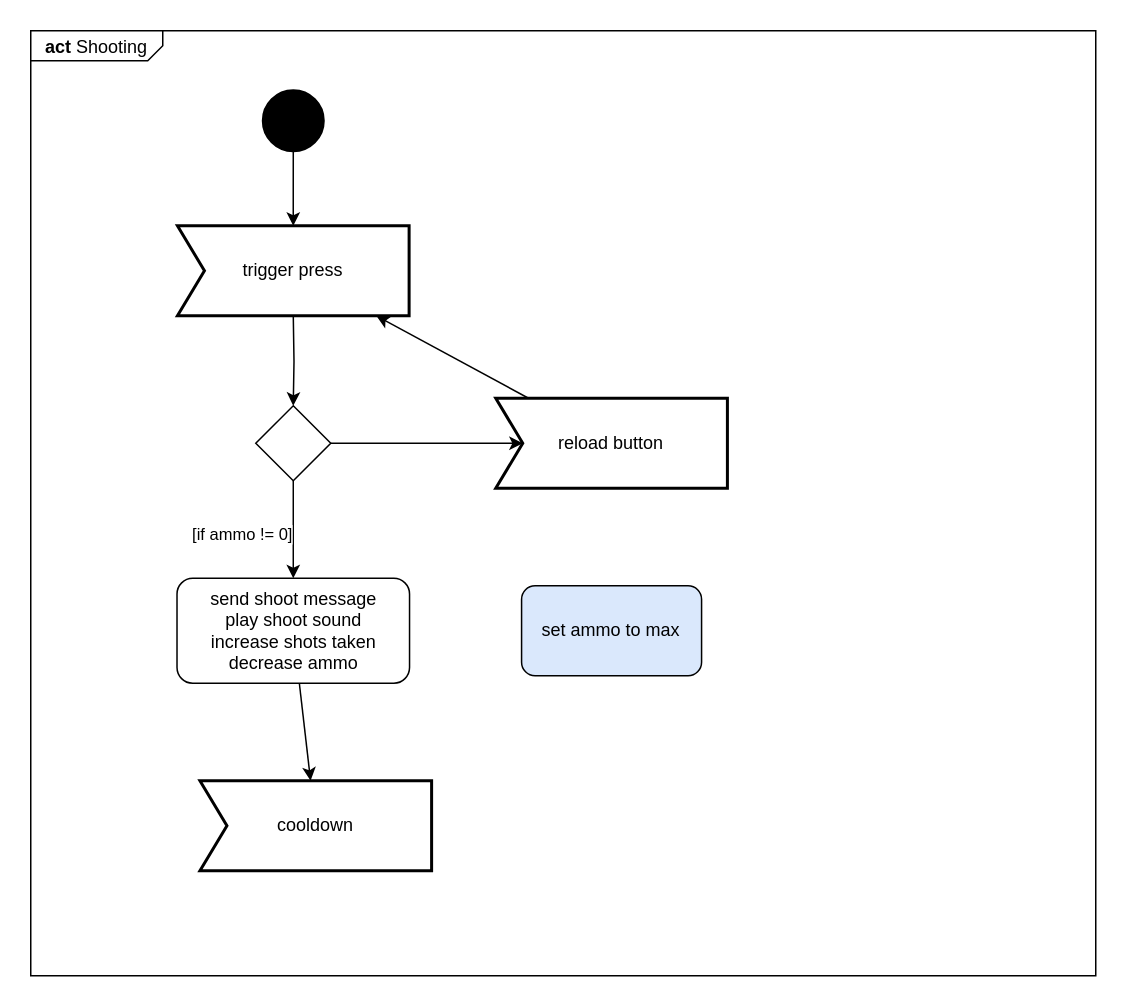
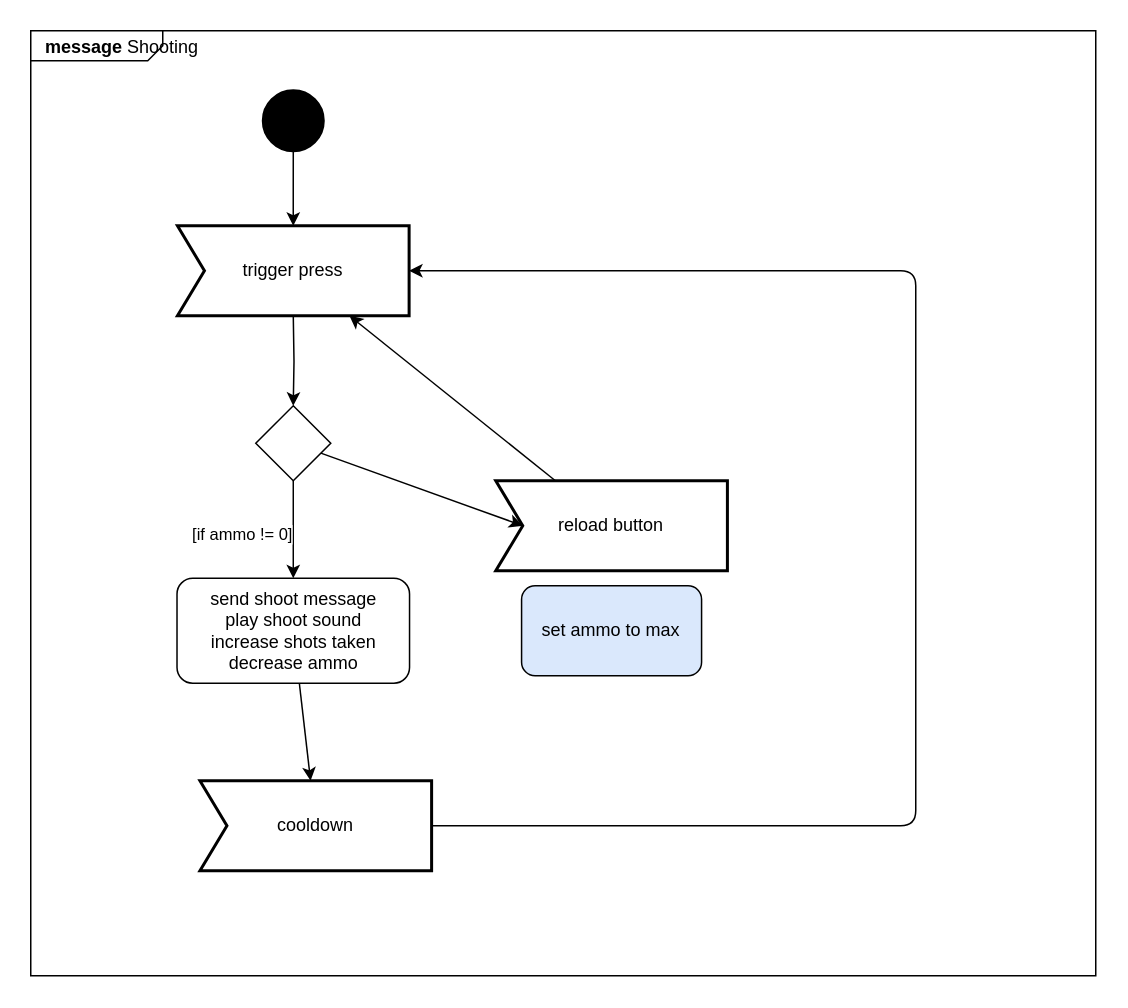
node "act Shooting": label "act Shooting" -> "message Shooting"
node "reload button": moved (612, 443) -> (612, 526)
edge "cooldown" -> "trigger press": added
